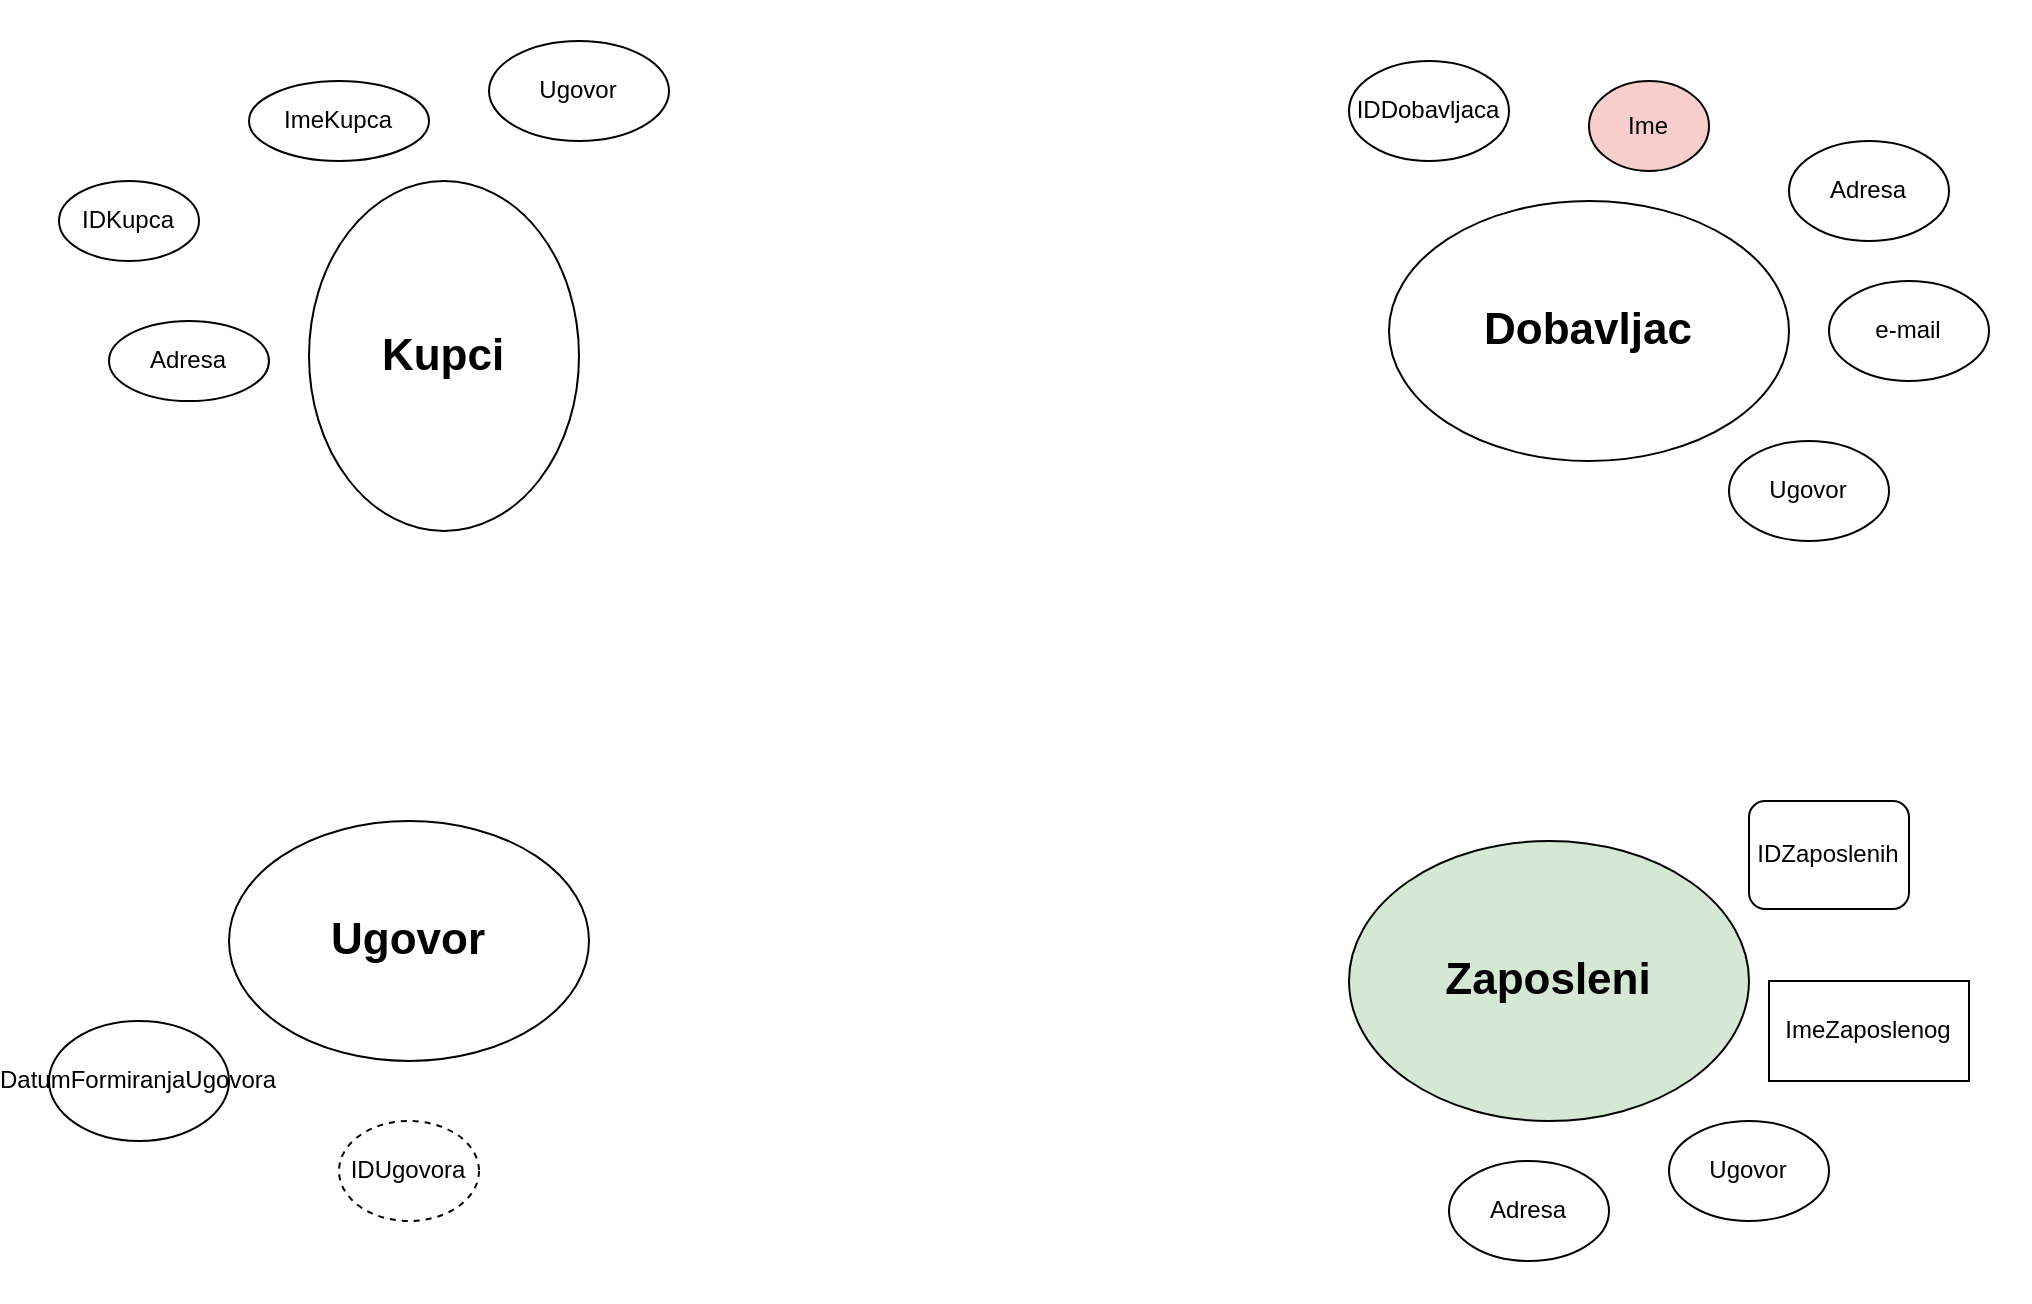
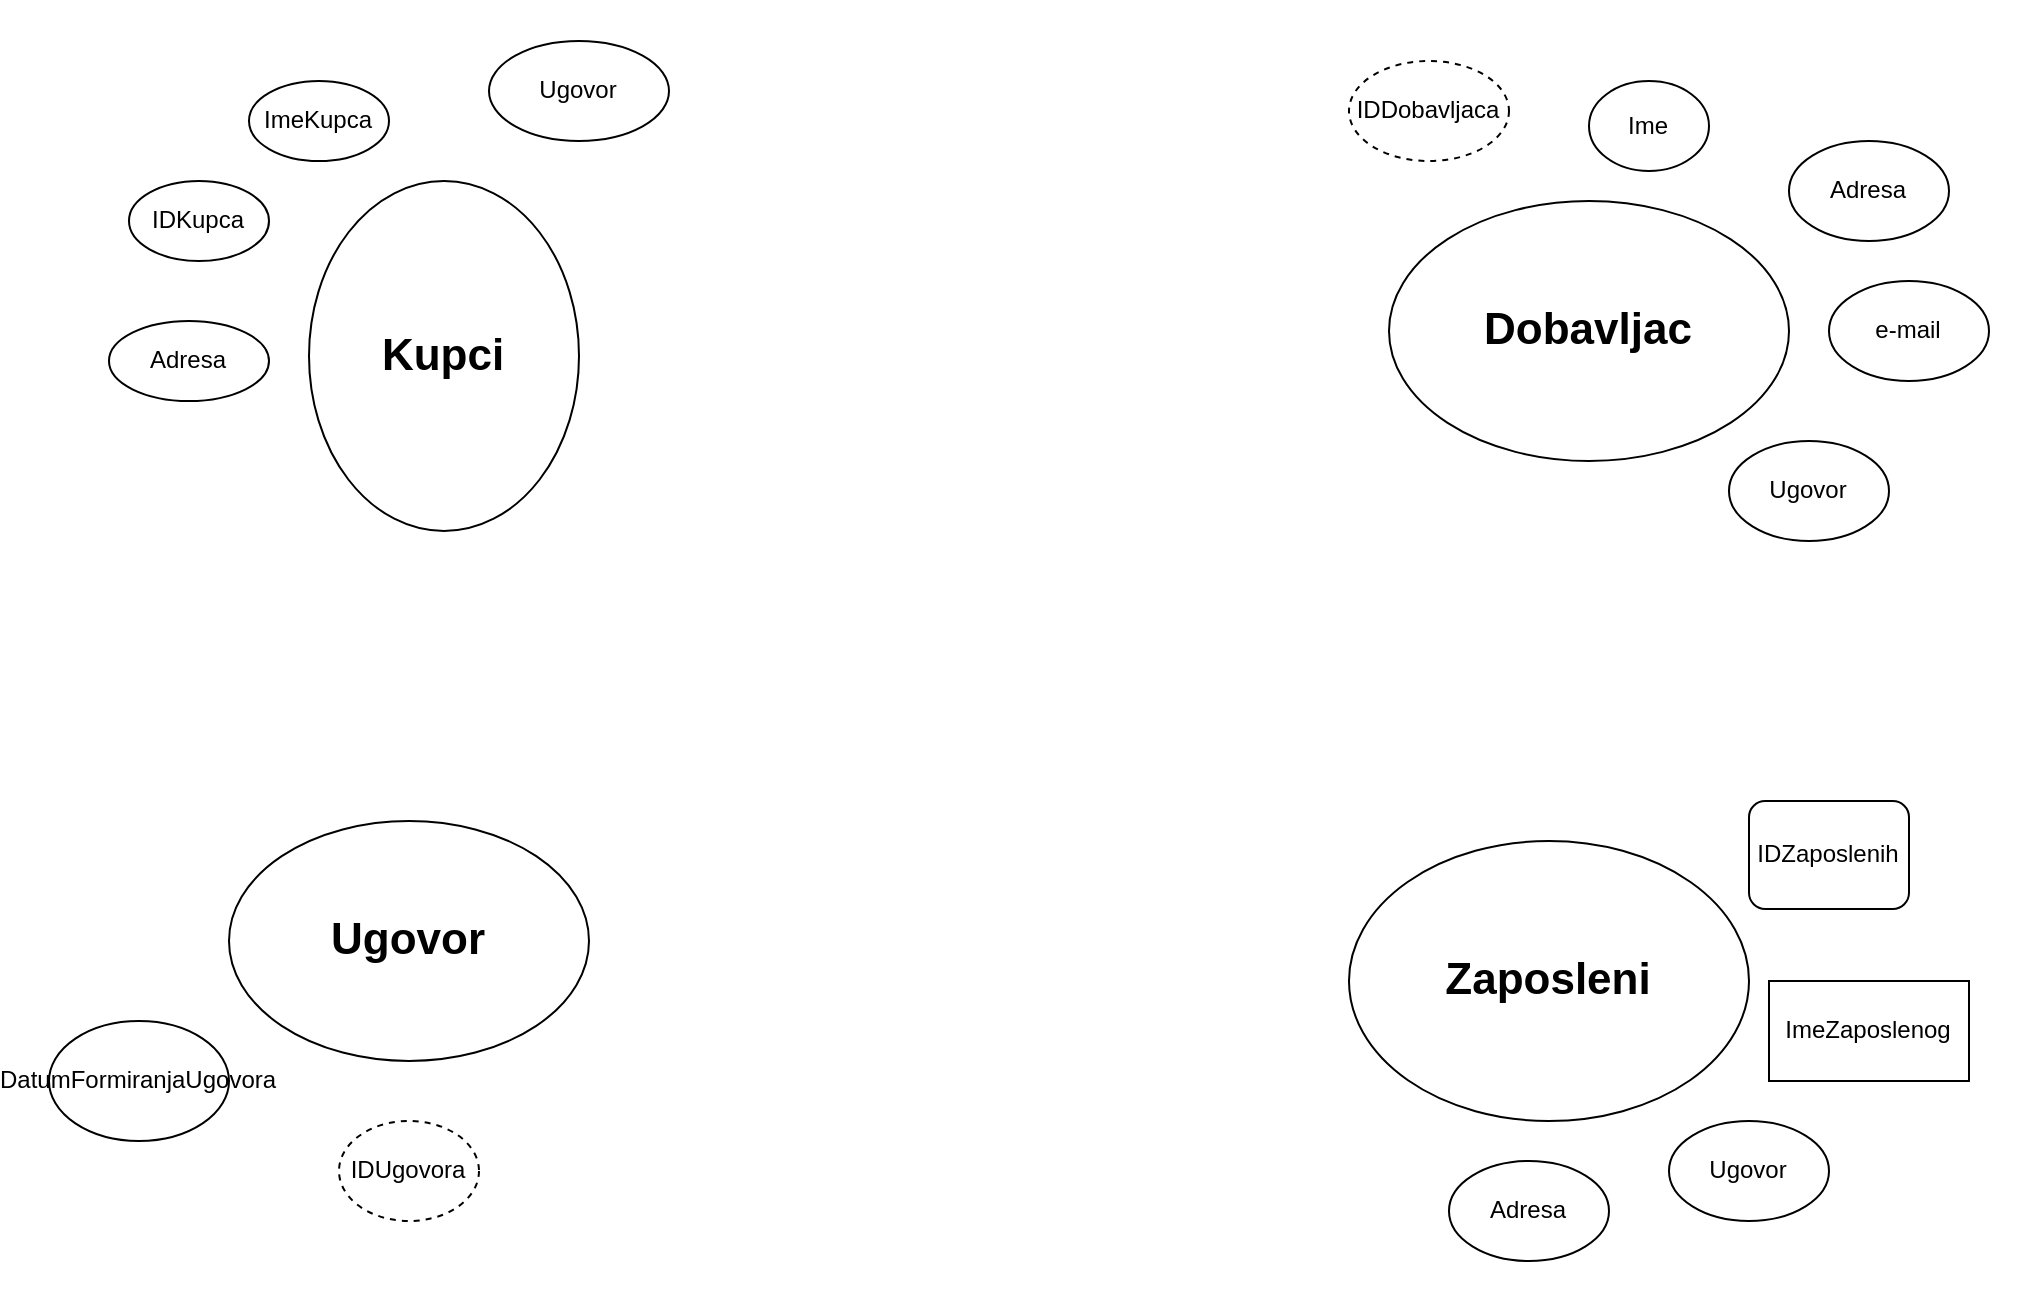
node "IDDobavljaca": style solid -> dashed
node "ImeKupca": size 180x80 -> 140x80
node "Ime": fillcolor #f8cecc -> #ffffff
node "IDKupca": moved (129, 221) -> (199, 221)
node "Zaposleni": fillcolor #d5e8d4 -> #ffffff
